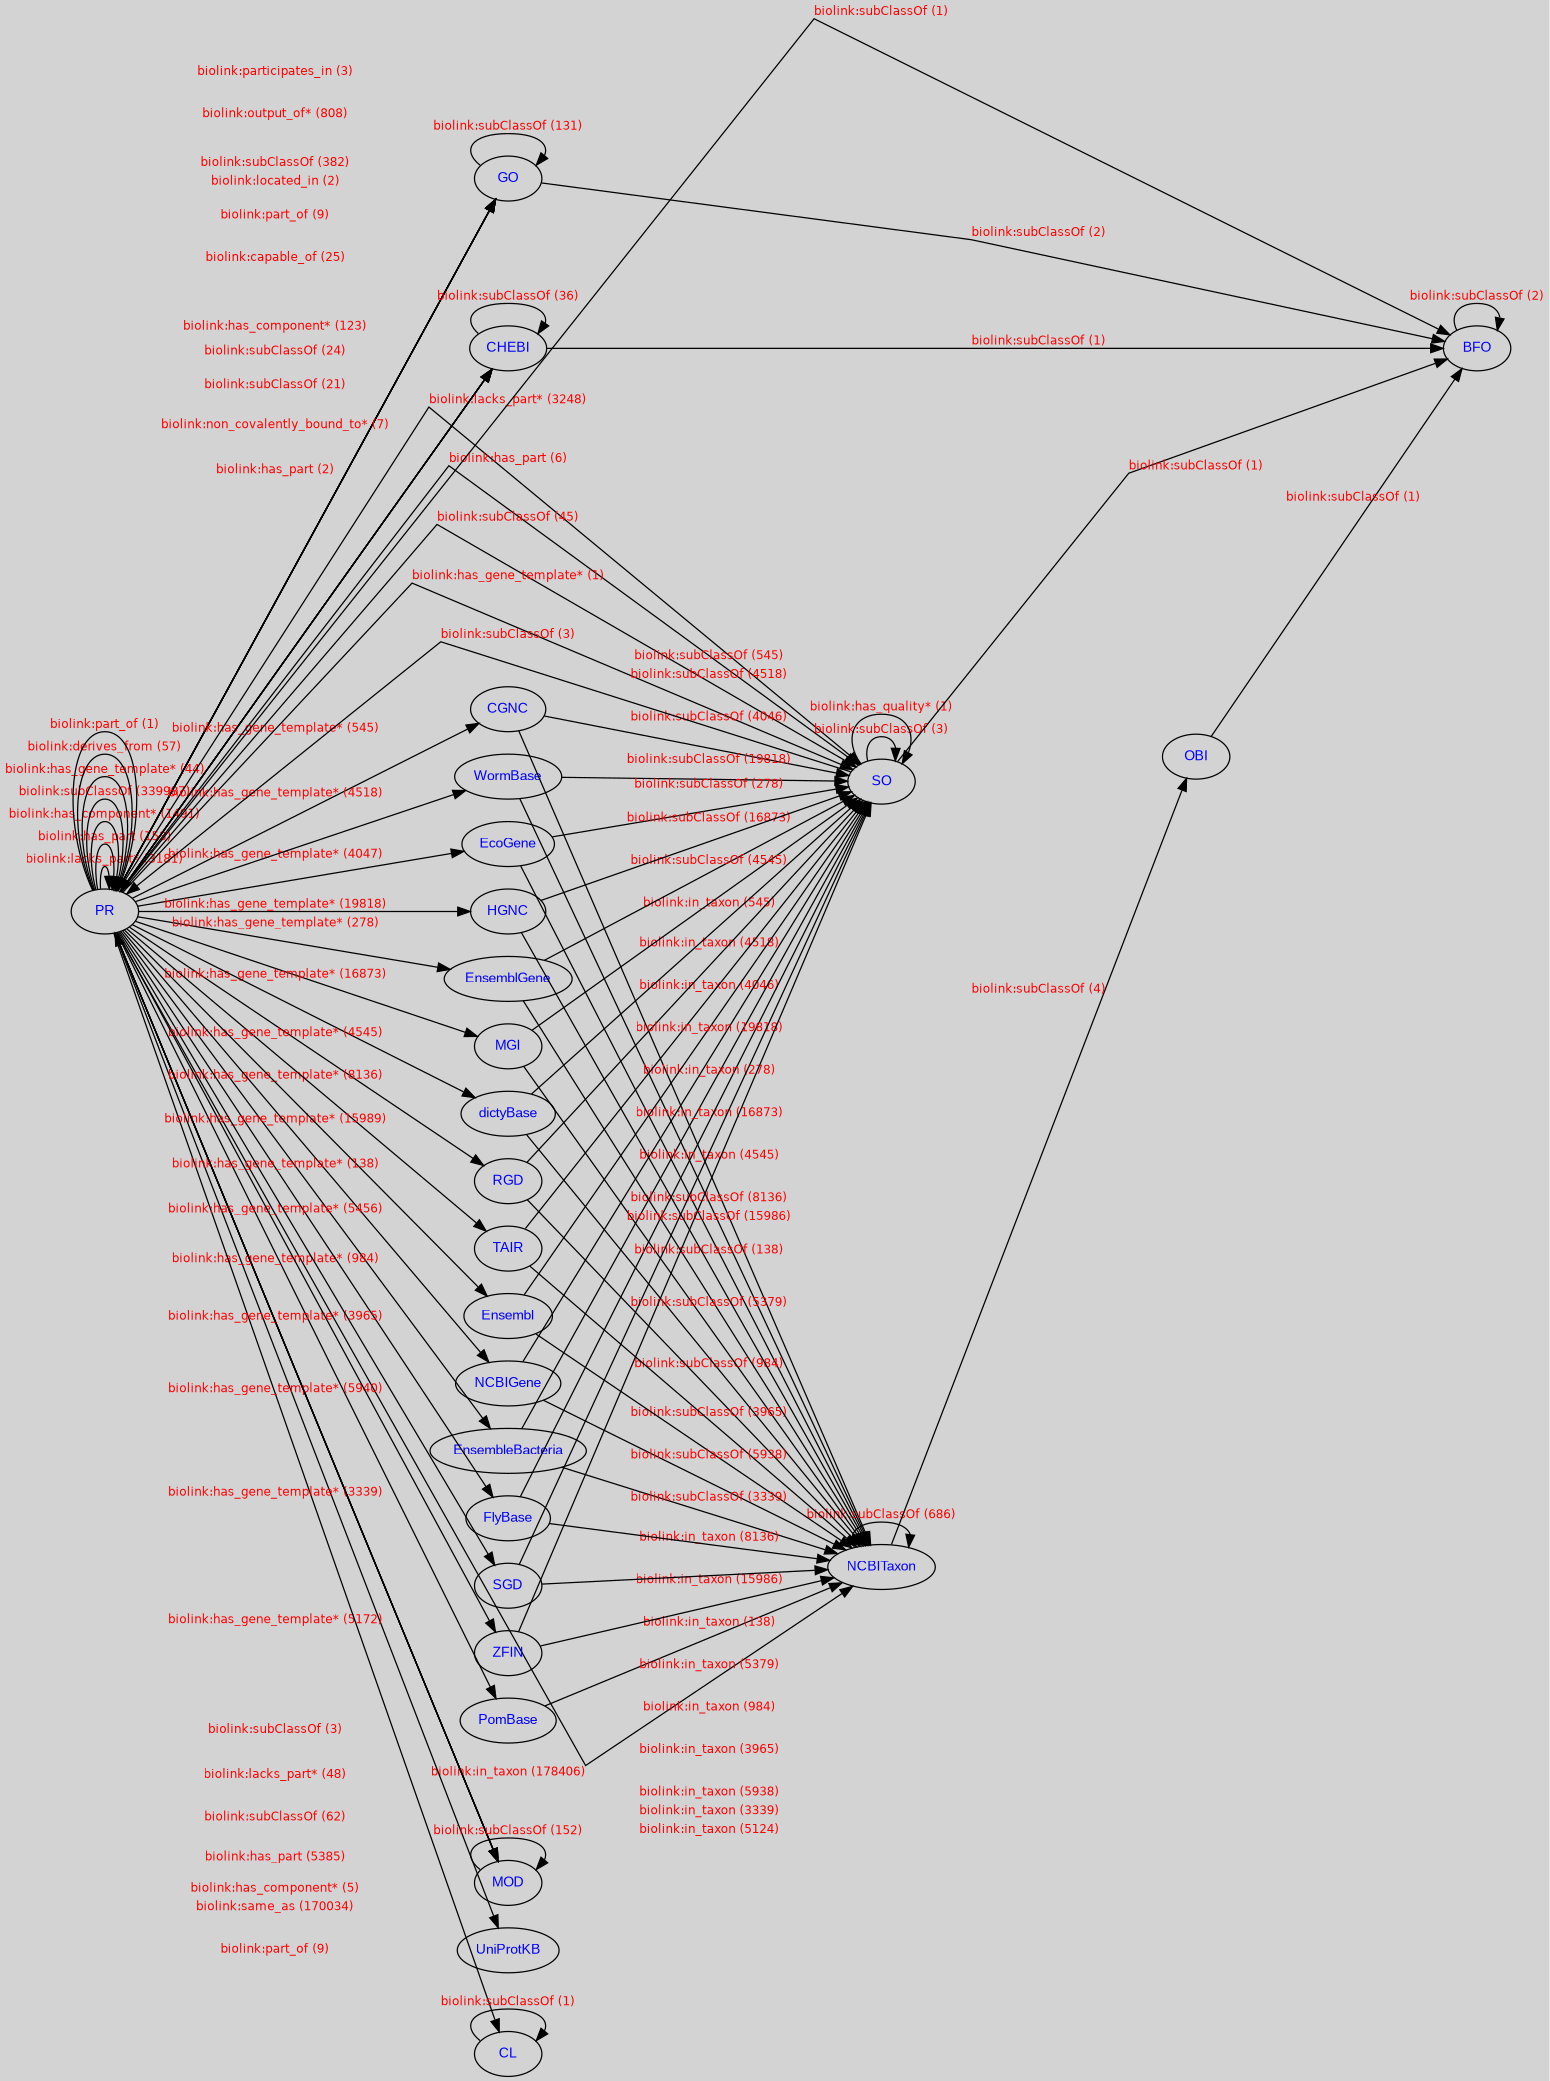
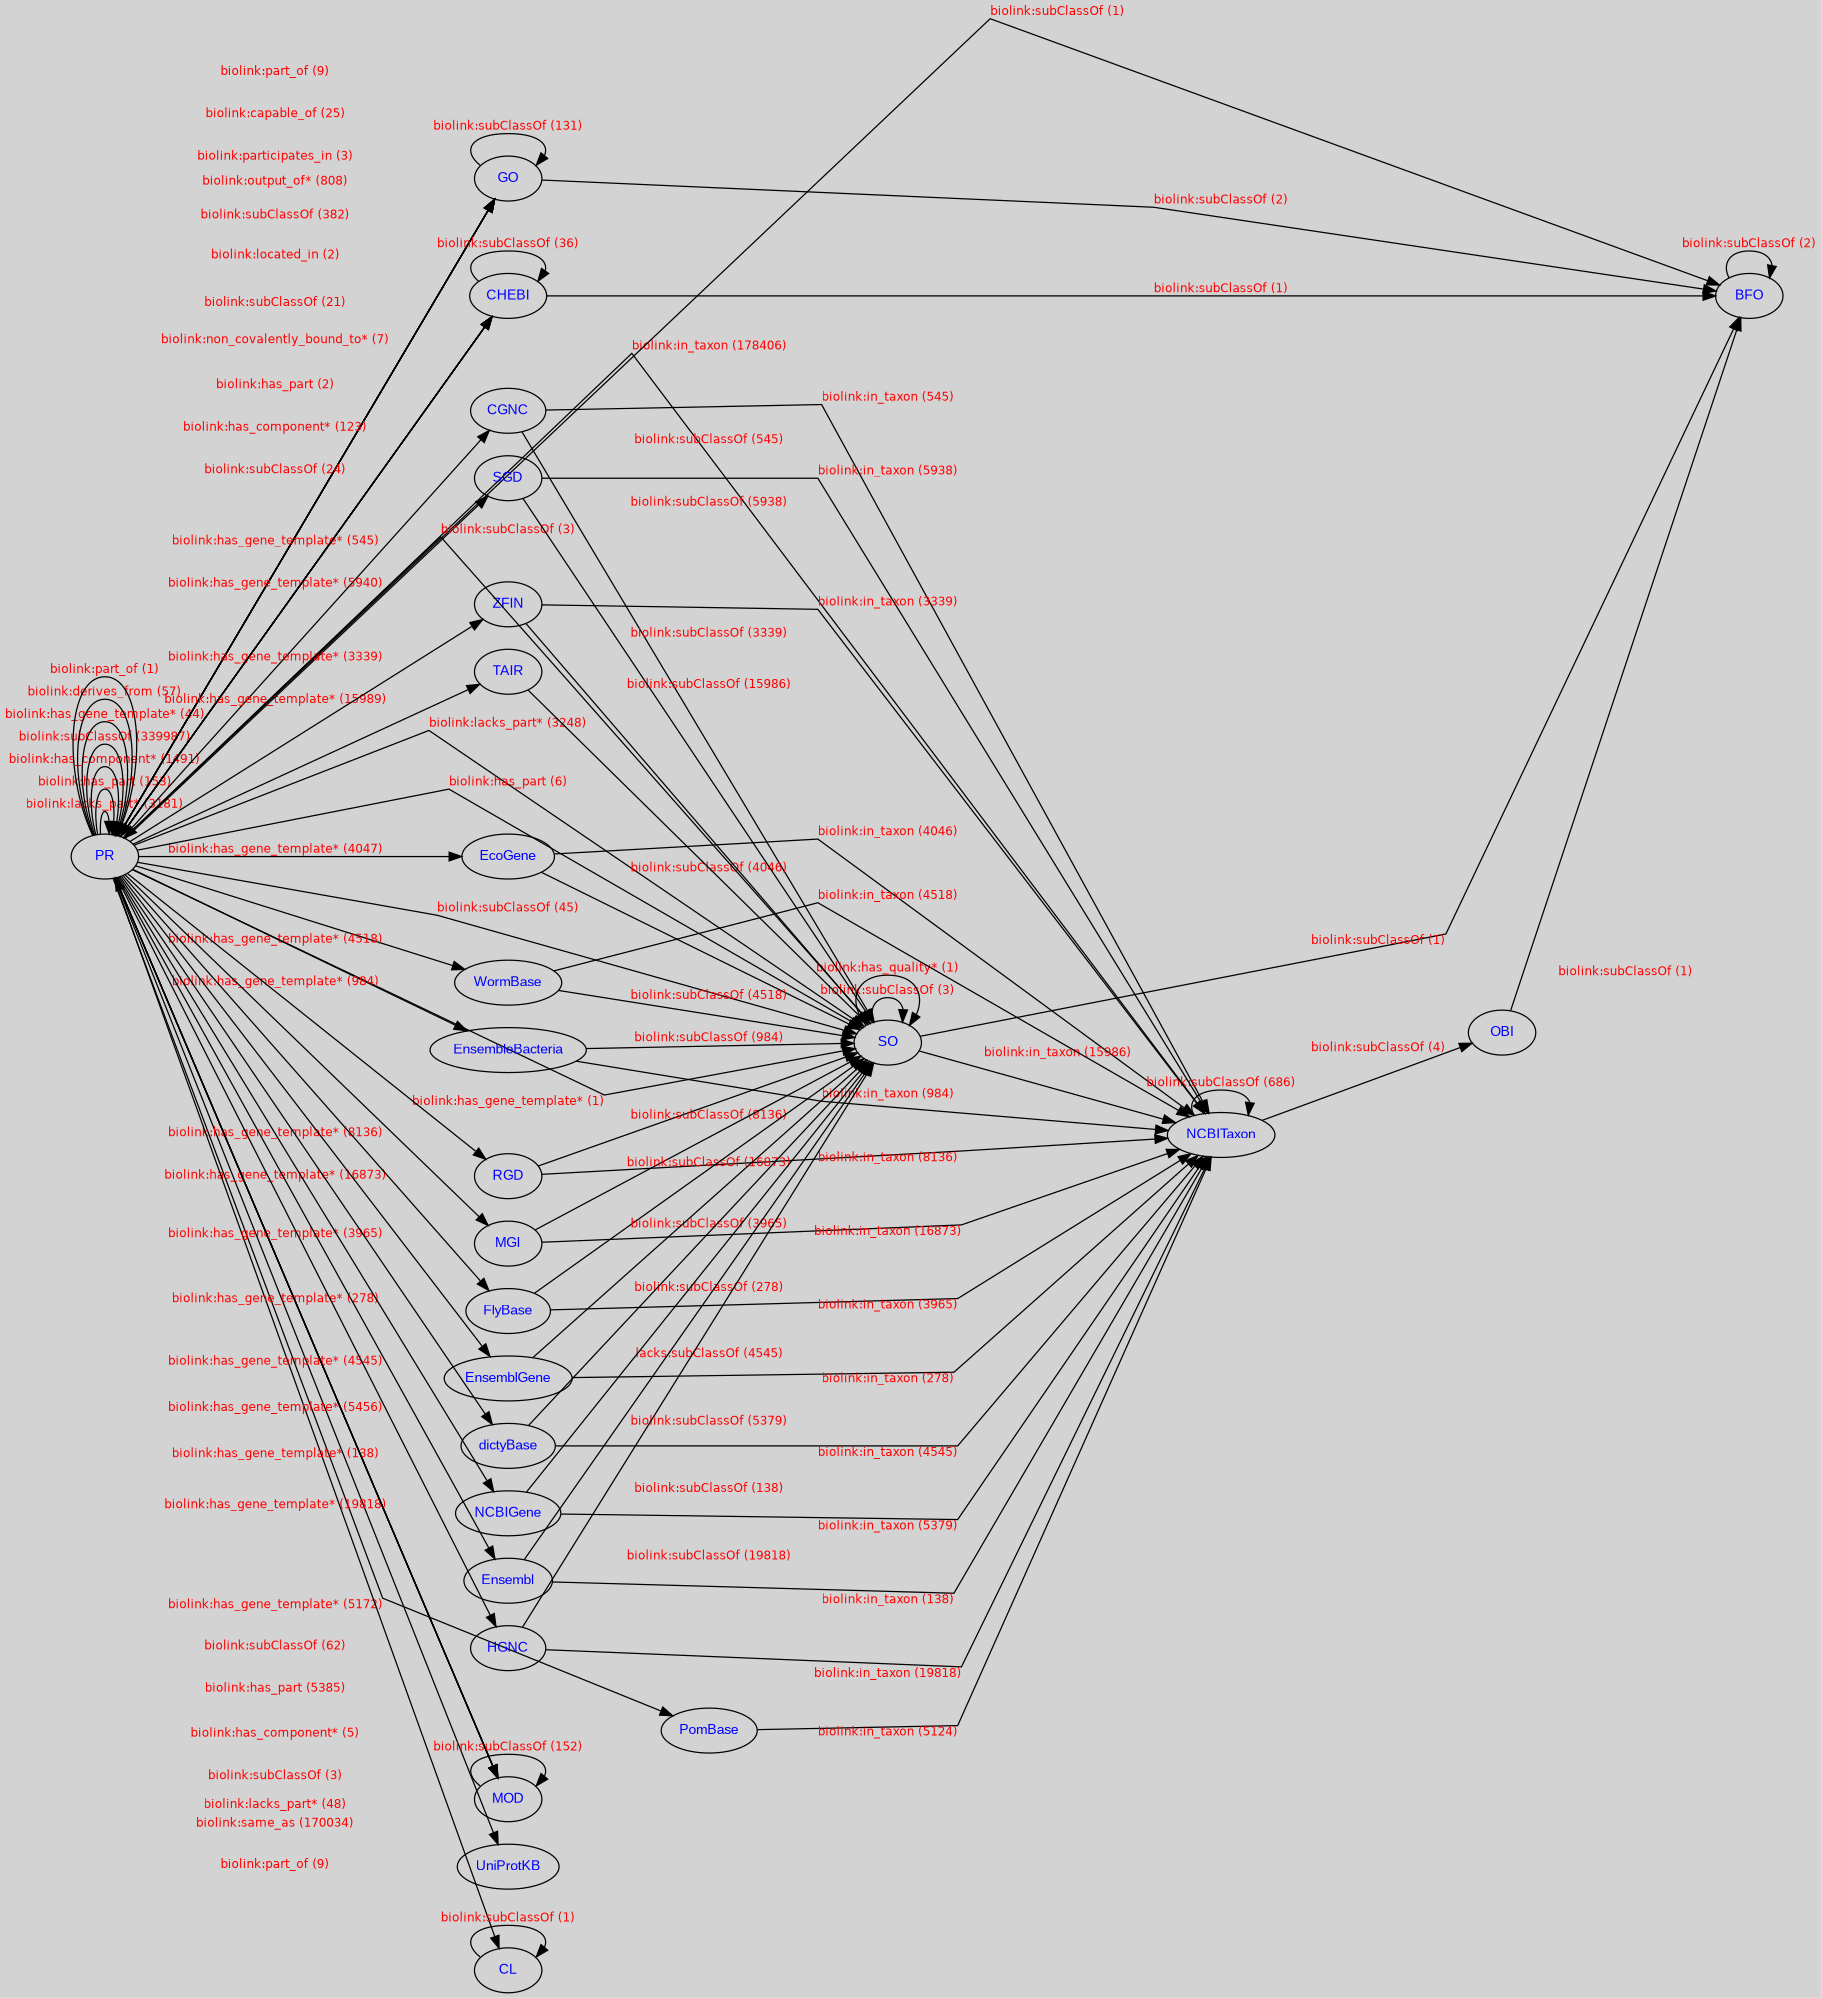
edge "dictyBase" -> "SO": label "biolink:subClassOf (4545)" -> "lacks:subClassOf (4545)"
edge "TAIR" -> "NCBITaxon": now "SO" -> "NCBITaxon"
